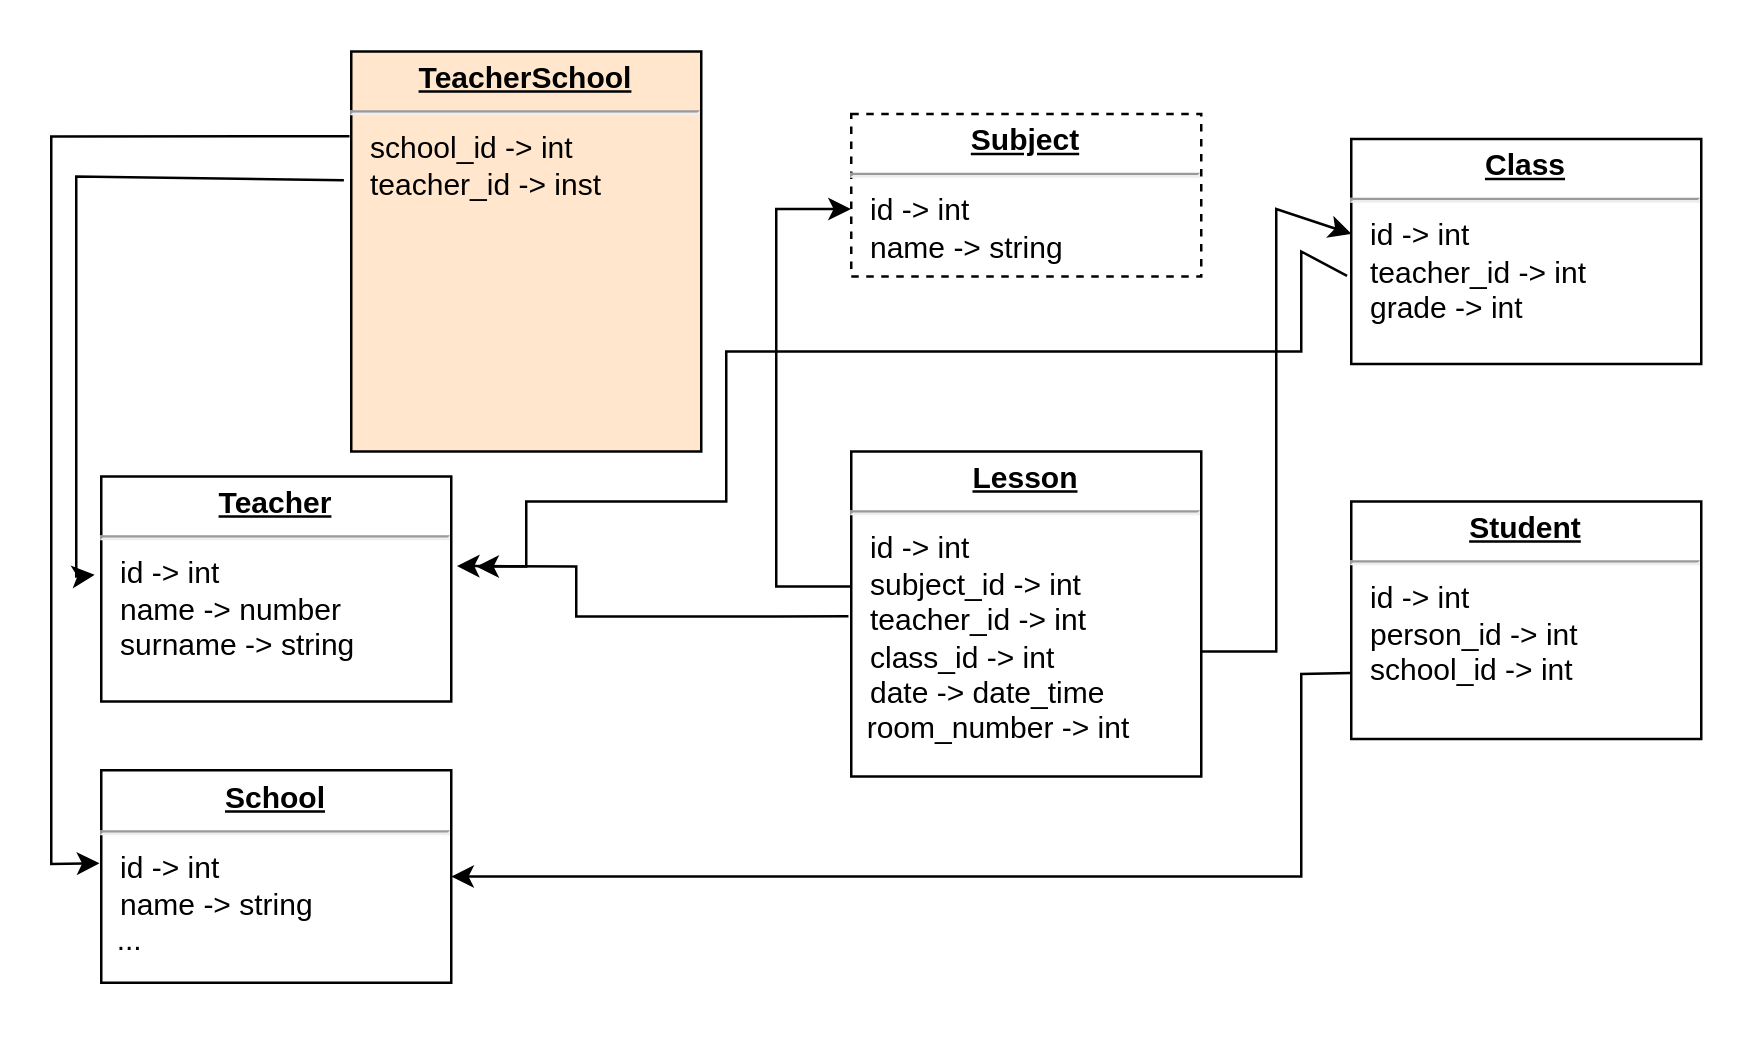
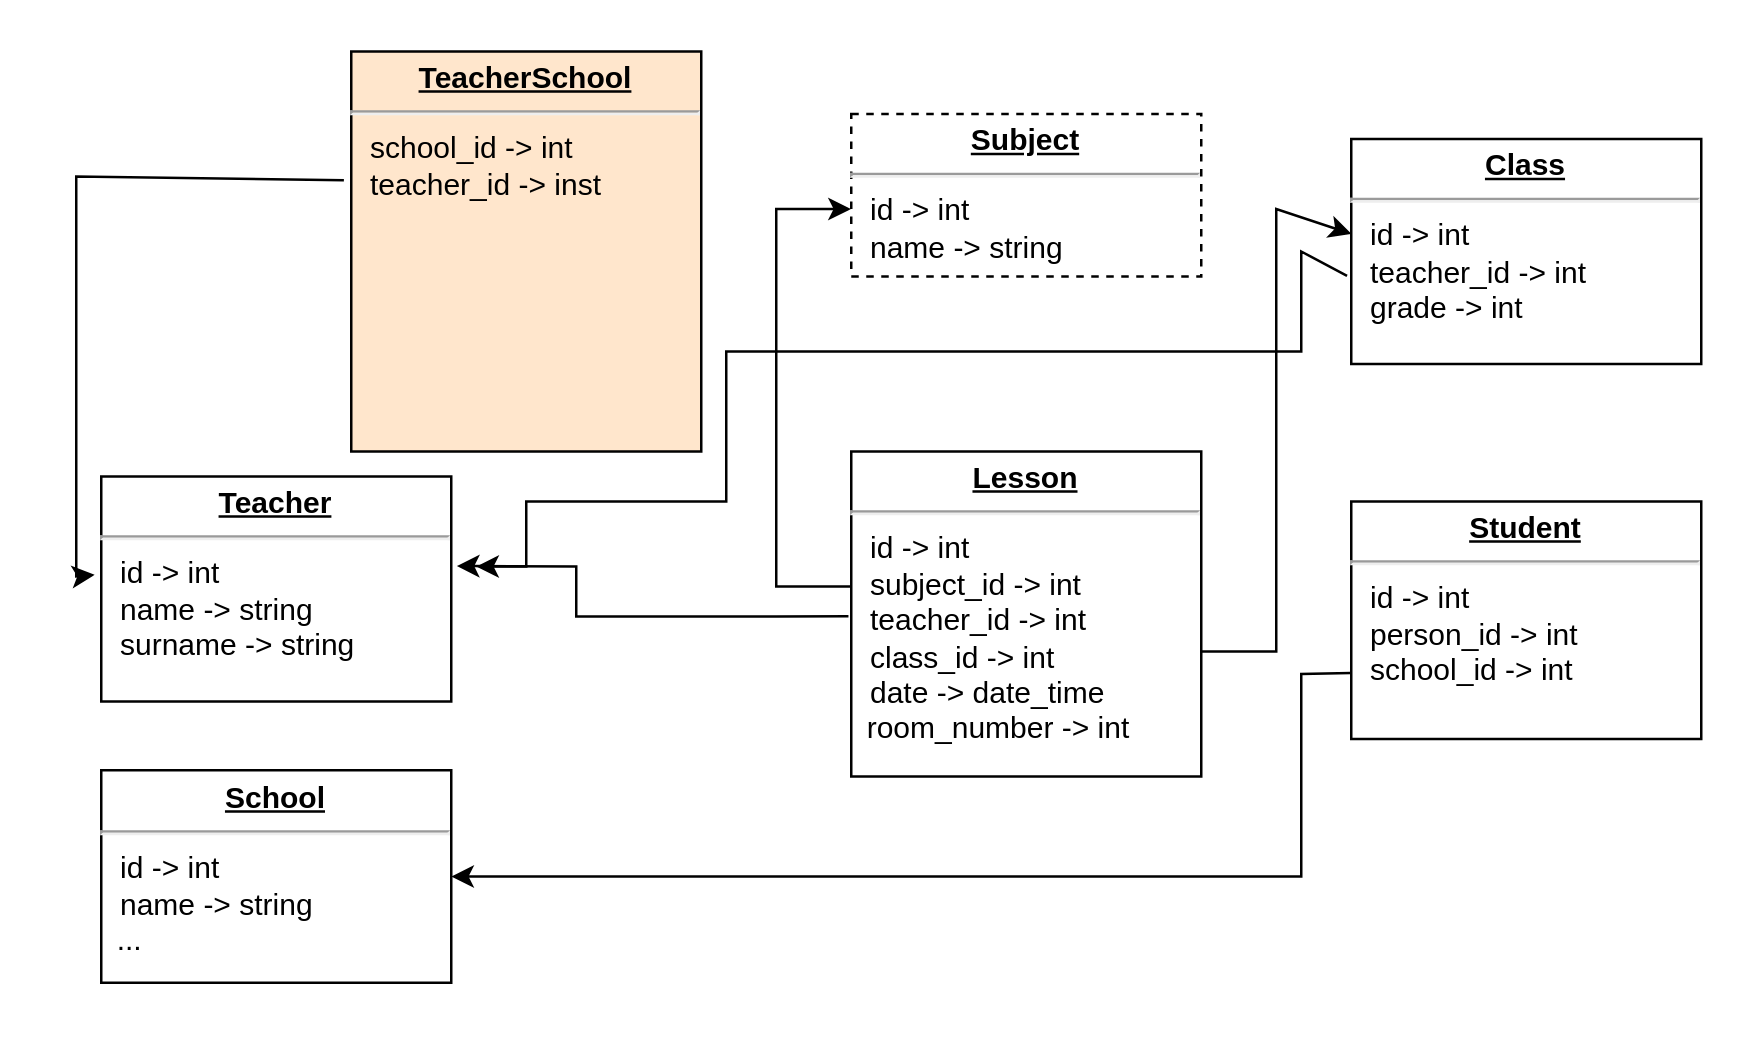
edge "TeacherSchool school_id -> int teacher_id -> inst" -> "School id -> int name -> string ...": removed
node "Teacher id -> int name -> number surname -> string": label "Teacher id -> int name -> number surname -> string" -> "Teacher id -> int name -> string surname -> string"
